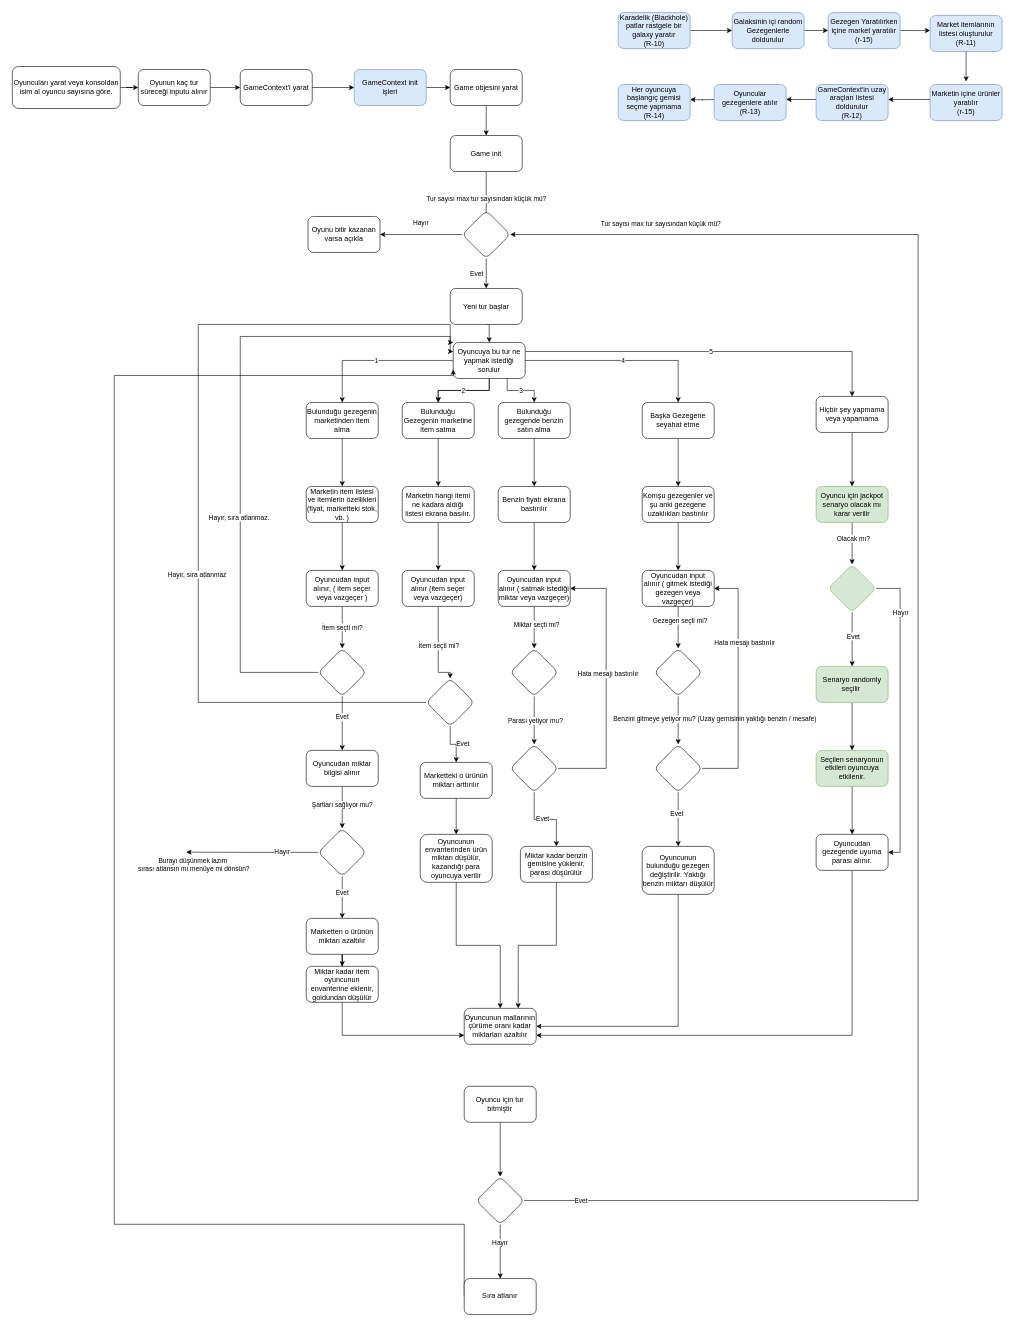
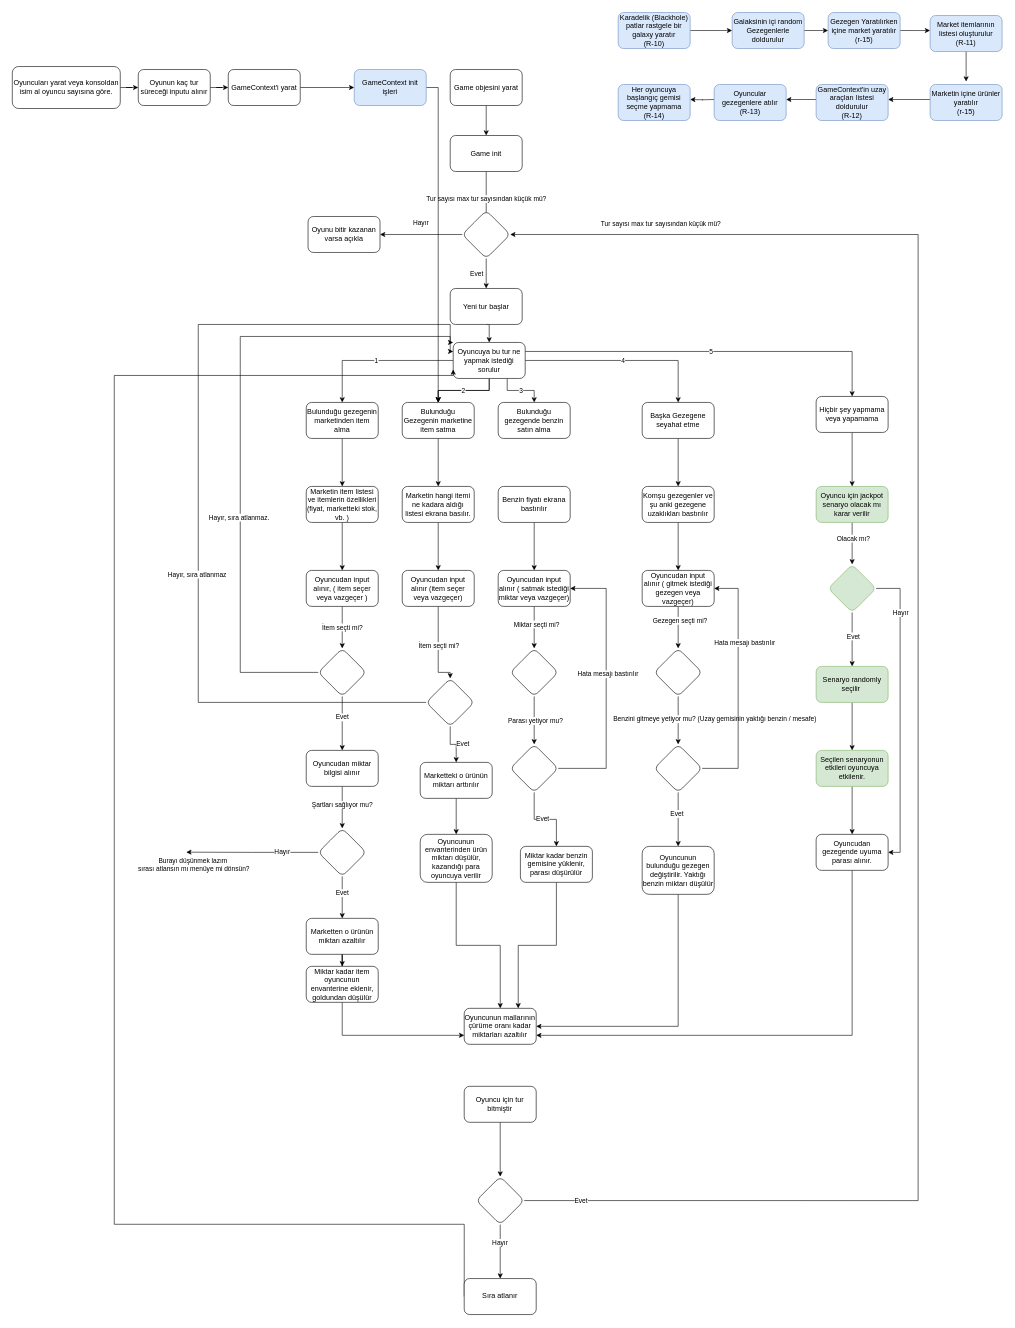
node "GameContext'i yarat": moved (276, 87) -> (264, 87)
edge "GameContext init işleri" -> "Game objesini yarat": now "GameContext init işleri" -> "Bulunduğu Gezegenin marketine item satma"
edge "Bulunduğu gezegende benzin satın alma" -> "Benzin fiyatı ekrana bastırılır": removed
